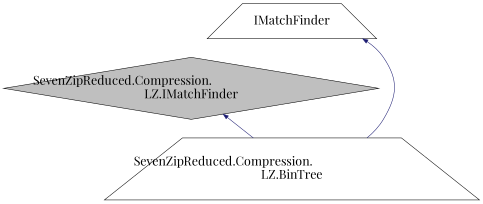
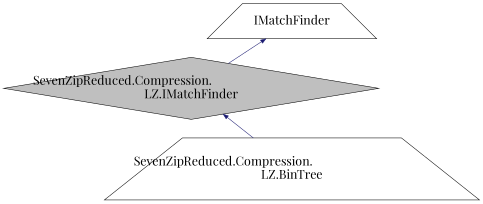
edge "SevenZipReduced.Compression. LZ.BinTree" -> "IMatchFinder": now "SevenZipReduced.Compression. LZ.IMatchFinder" -> "IMatchFinder"
